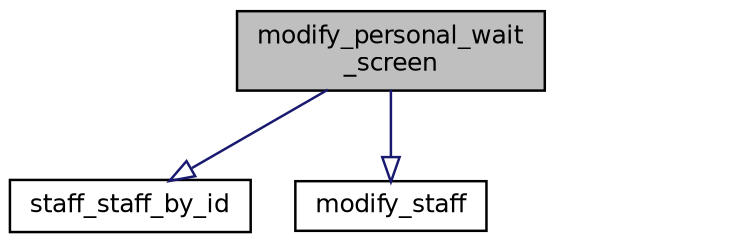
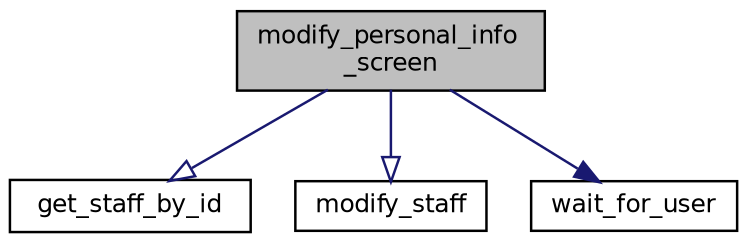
node "modify_personal_wait _screen": label "modify_personal_wait _screen" -> "modify_personal_info _screen"
node "staff_staff_by_id": label "staff_staff_by_id" -> "get_staff_by_id"
node "wait_for_user": added
